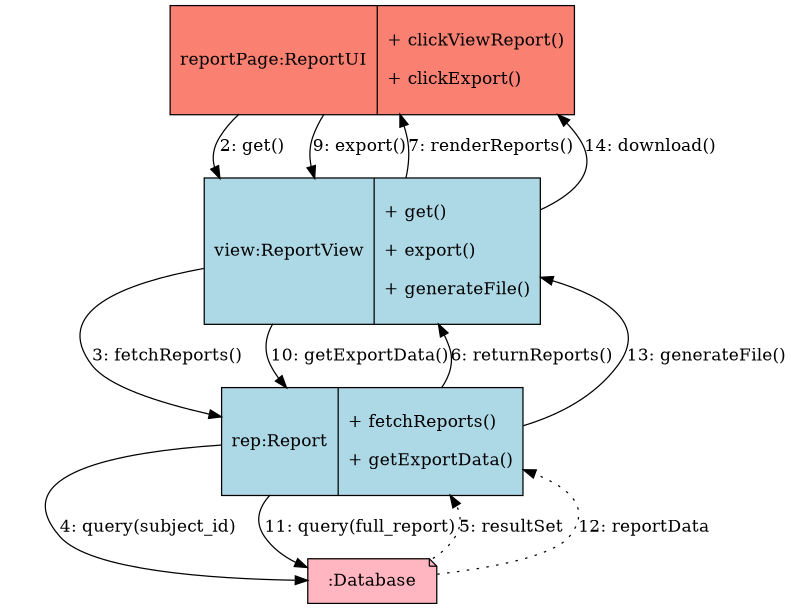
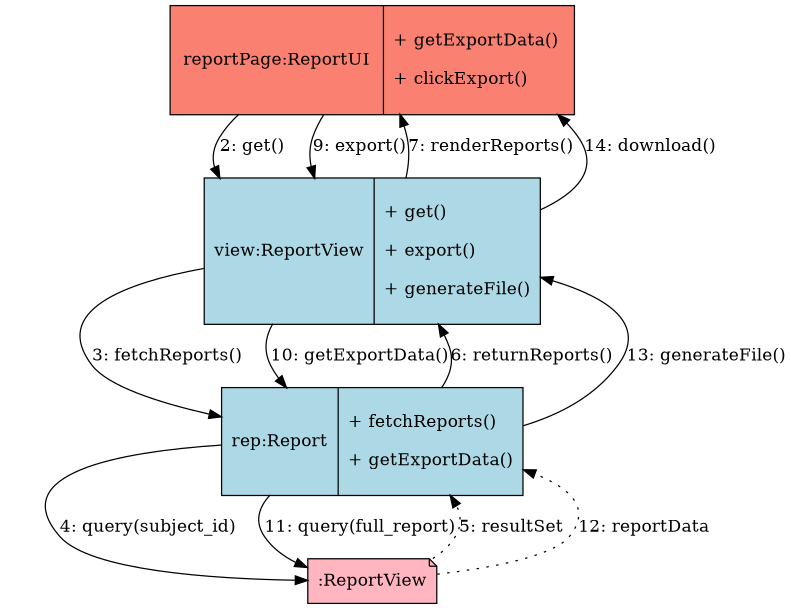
node "reportPage:ReportUI": text "+ clickViewReport()" -> "+ getExportData()"
node ":Database": label ":Database" -> ":ReportView"
